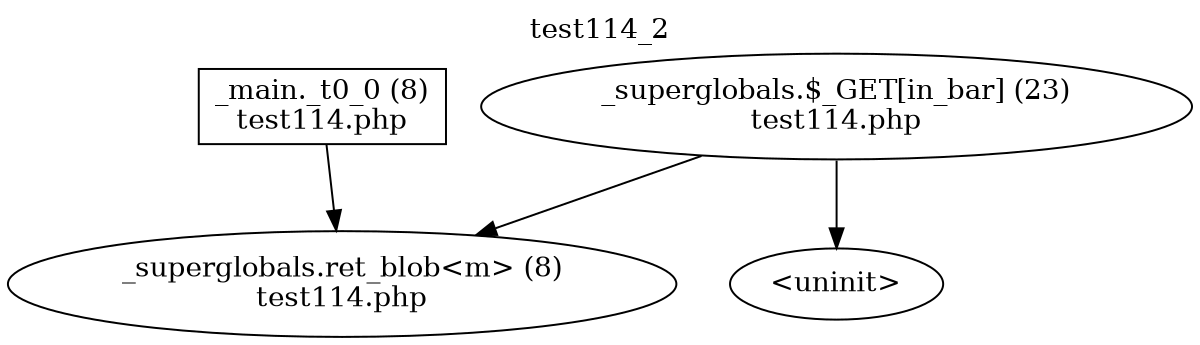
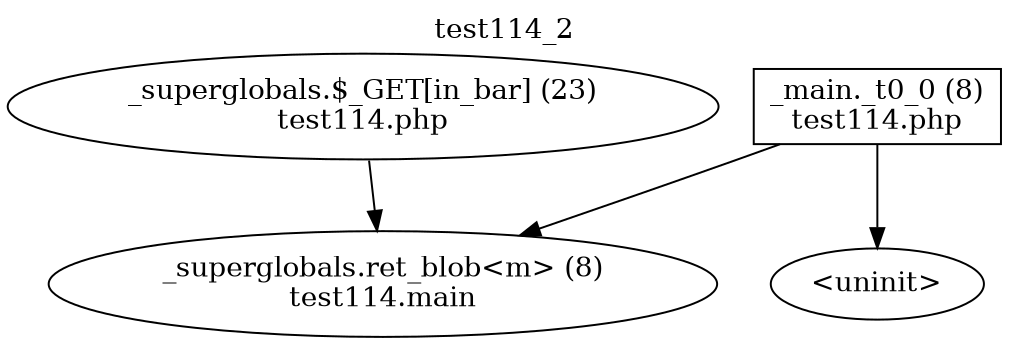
edge "_superglobals.$_GET[in_bar] (23) test114.php" -> "<uninit>": now "_main._t0_0 (8) test114.php" -> "<uninit>"
node "_superglobals.ret_blob<m> (8) test114.php": label "_superglobals.ret_blob<m> (8) test114.php" -> "_superglobals.ret_blob<m> (8) test114.main"
